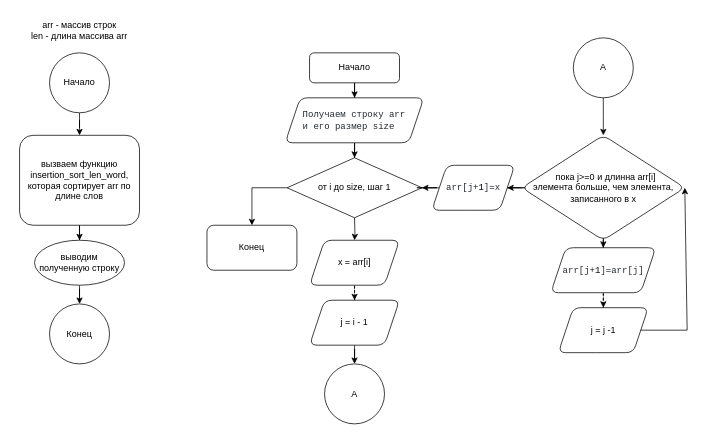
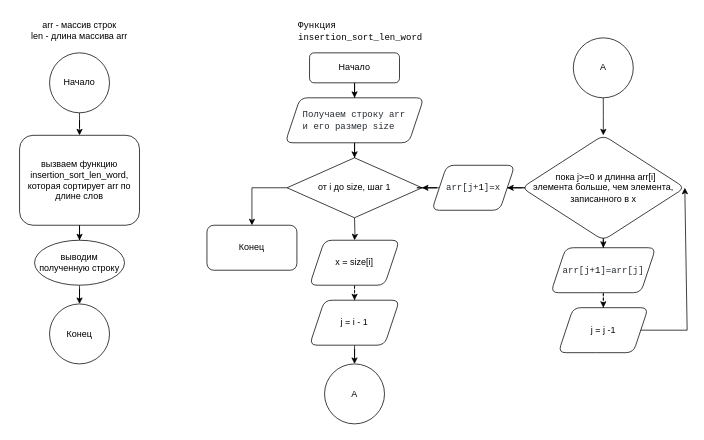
node "Функция insertion_sort_len_word": added
node "x = arr[i]": label "x = arr[i]" -> "x = size[i]"
